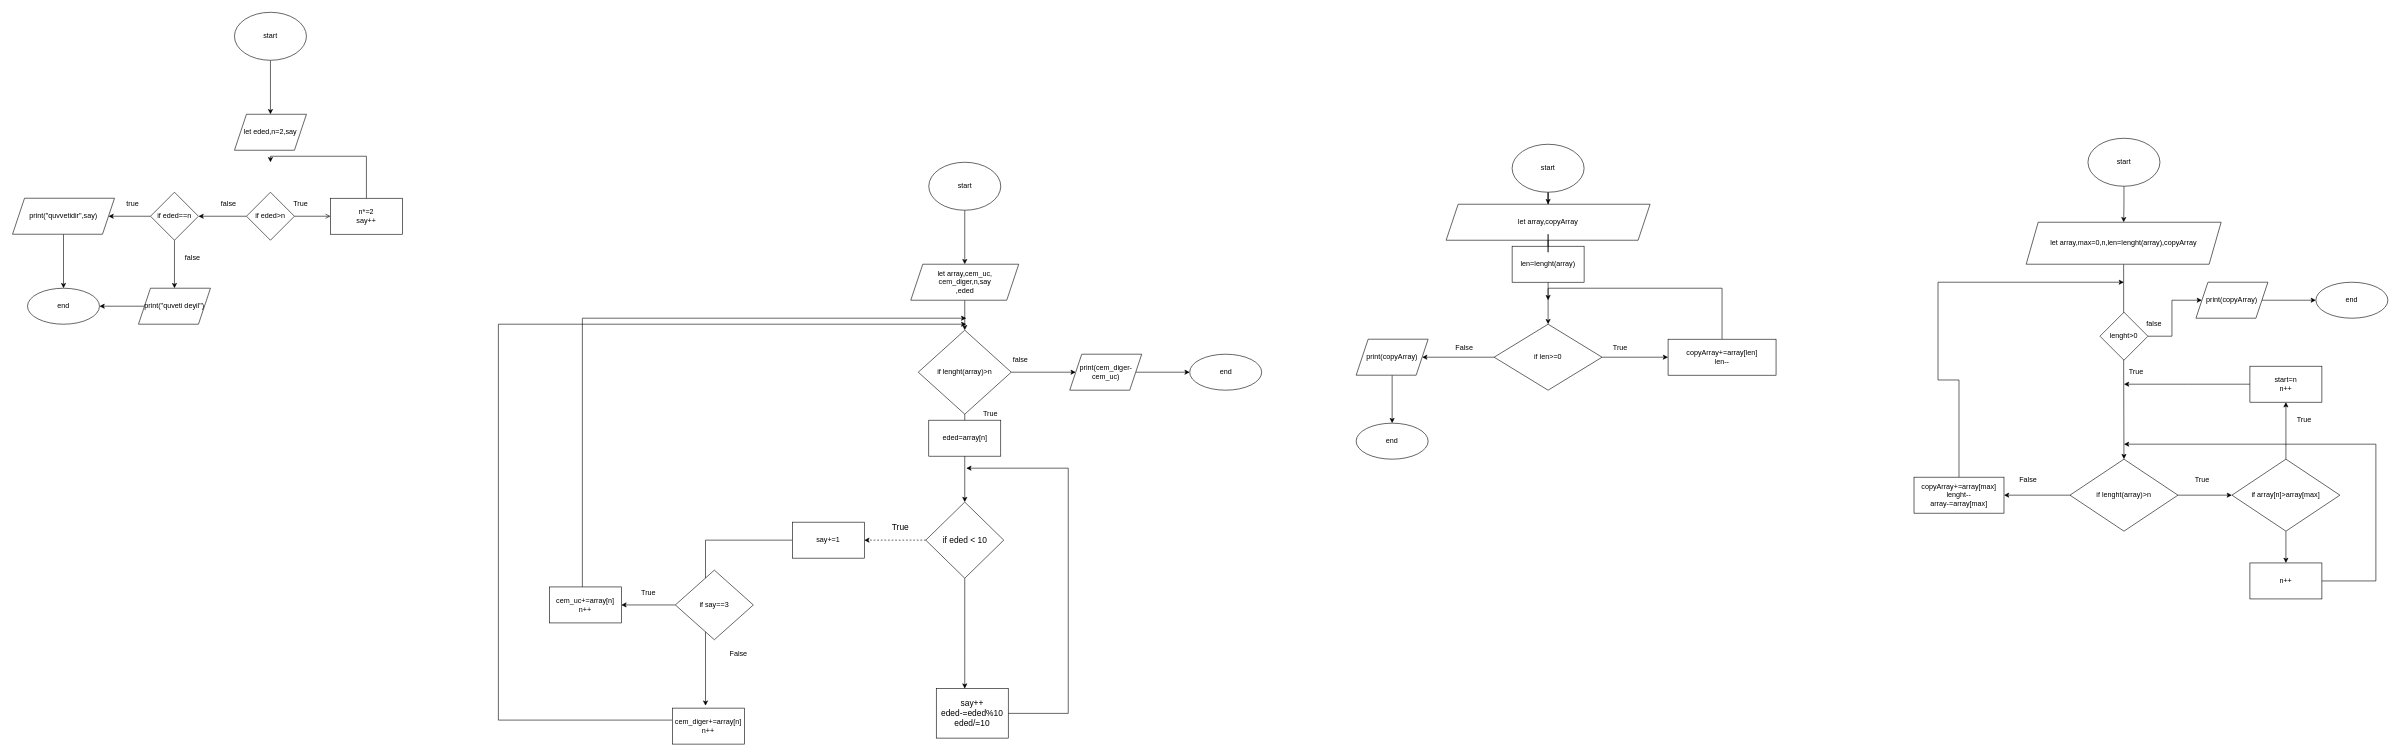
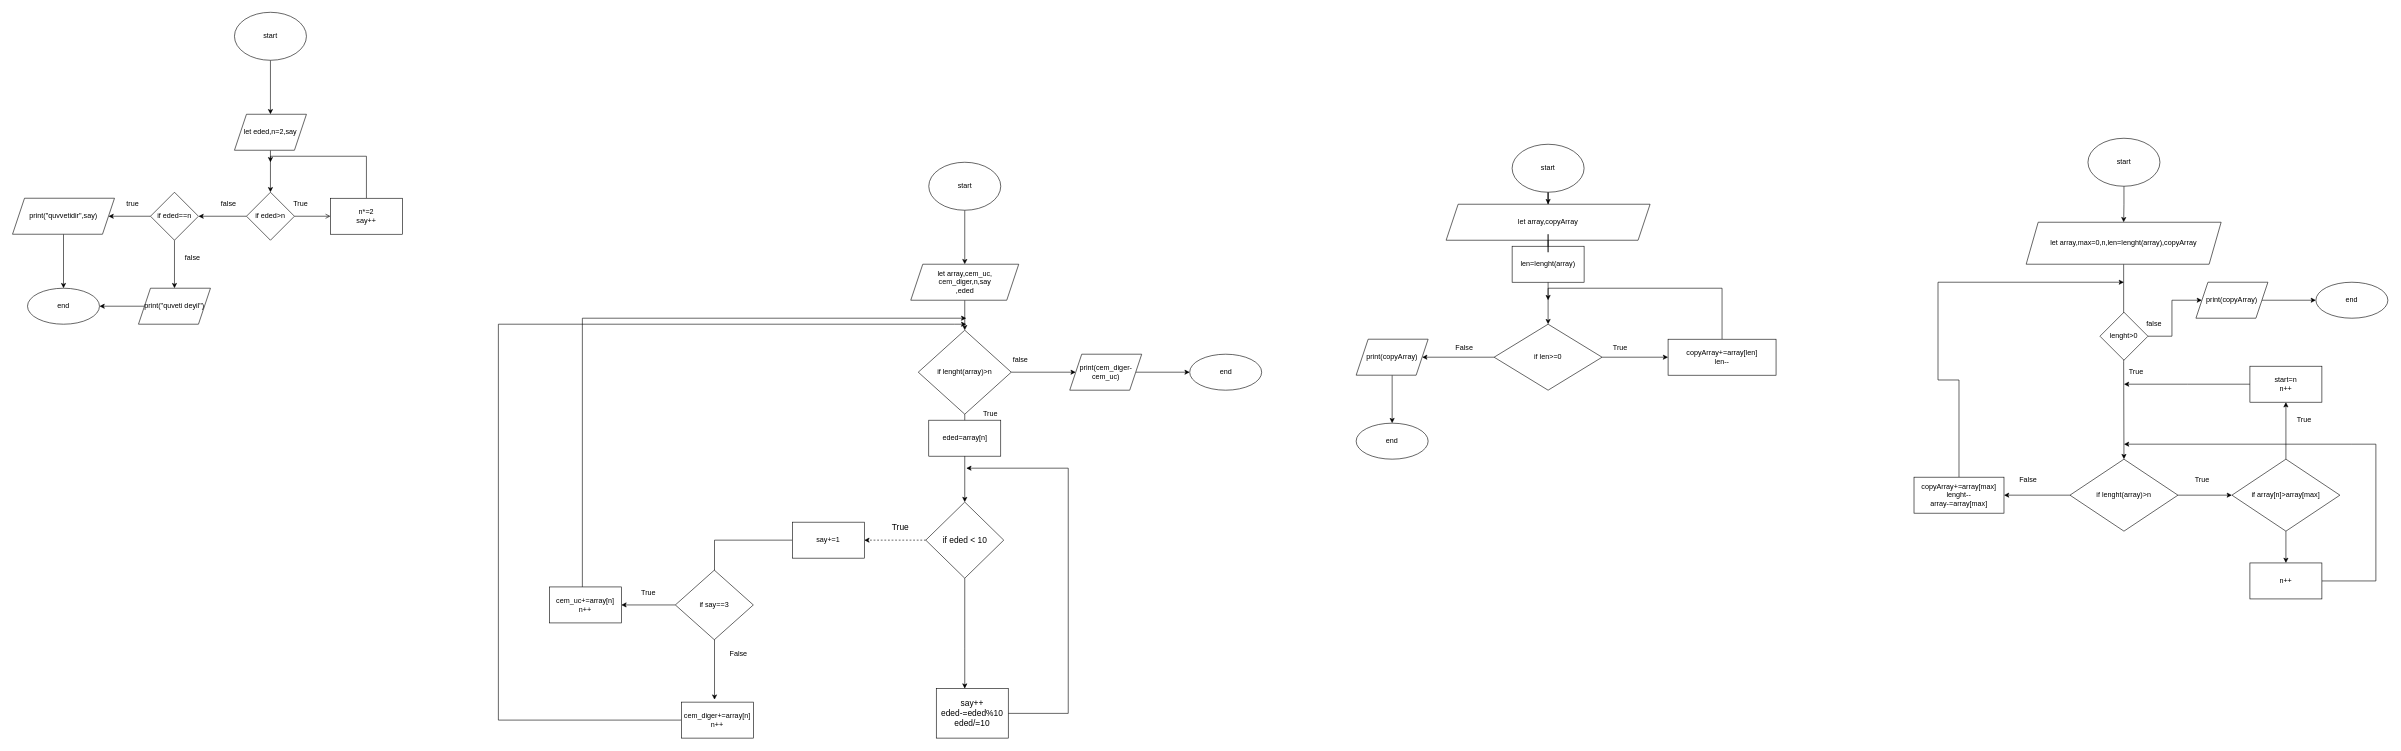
edge "let eded,n=2,say" -> "if eded>n": added
node "cem_diger+=array[n] n++": moved (708, 726) -> (717, 720)
